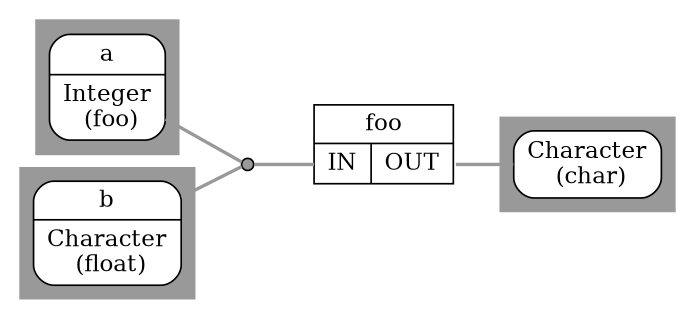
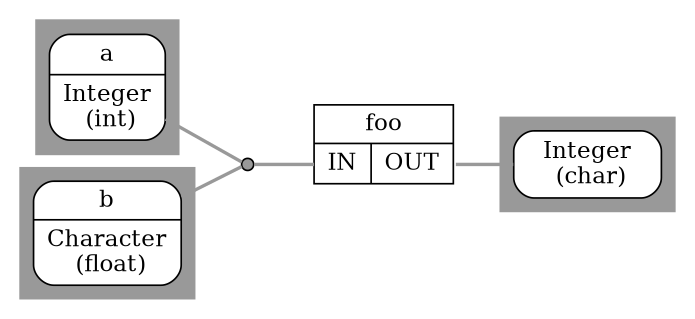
node "a": text "(foo)" -> "(int)"
node "Character (char)": label "Character (char)" -> "Integer (char)"
